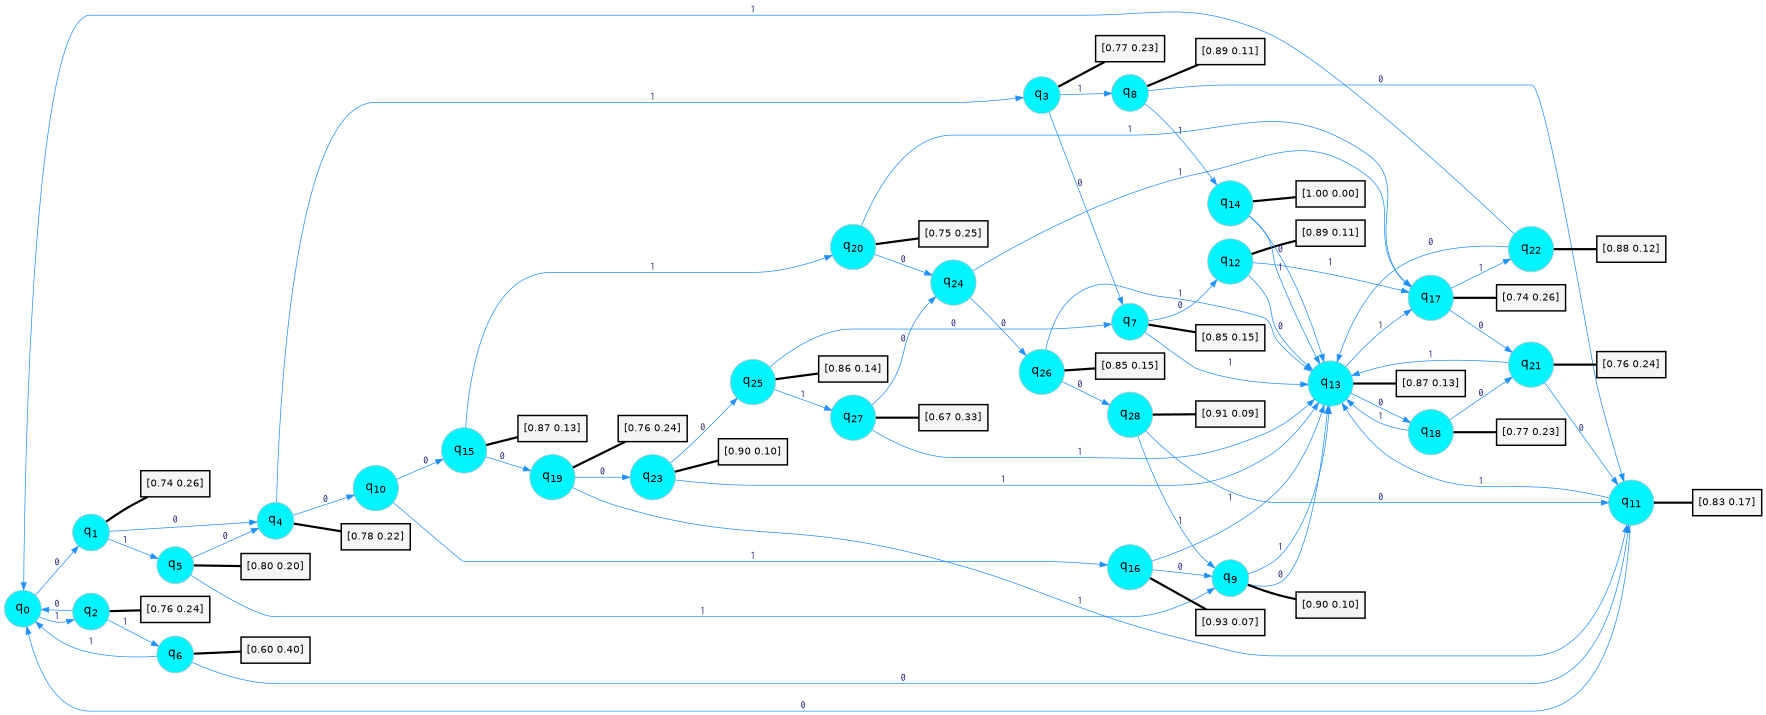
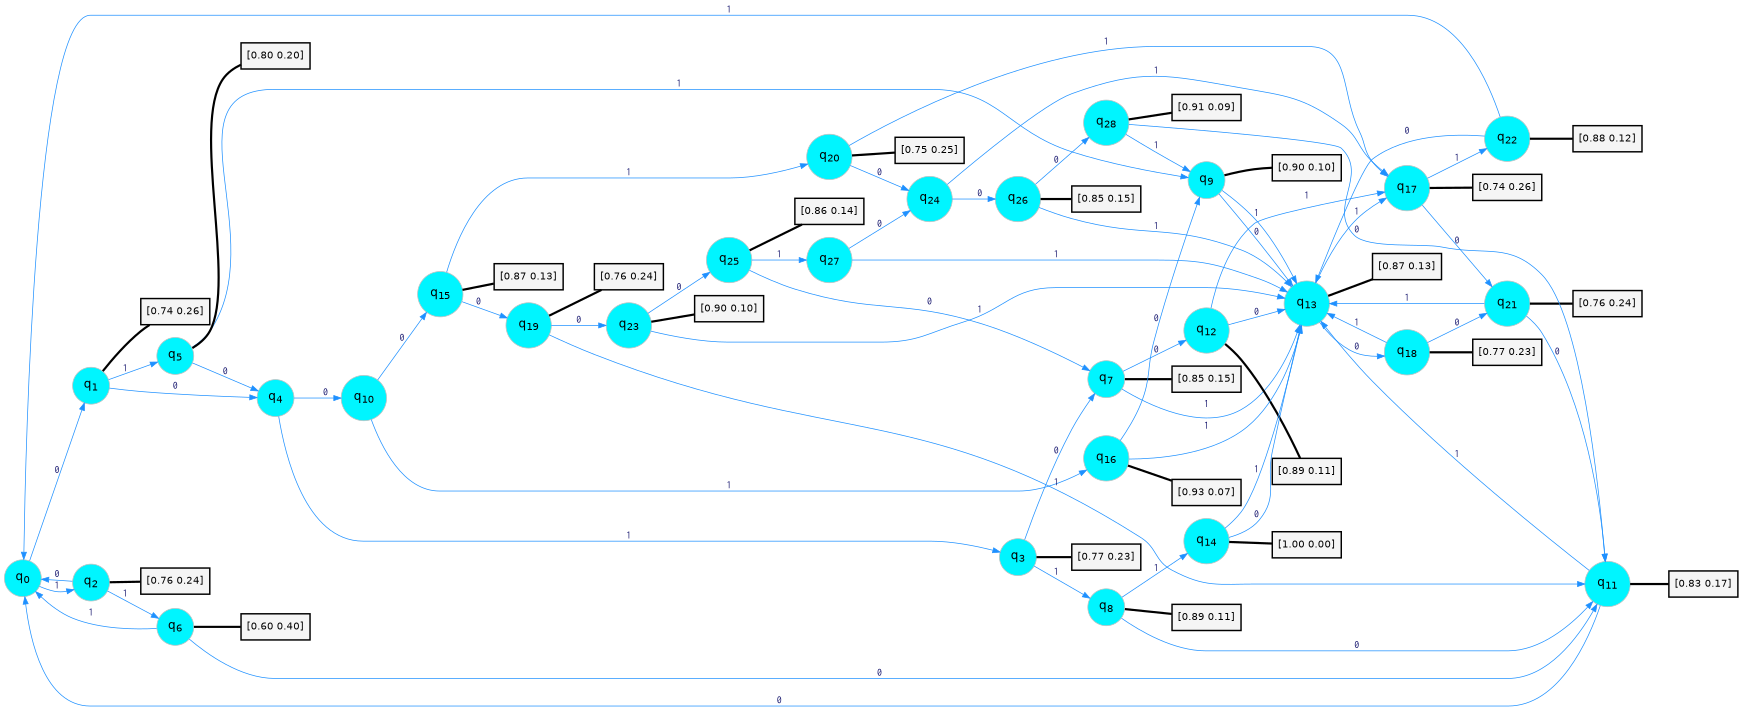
node "[0.67 0.33]": removed
node "[0.78 0.22]": removed
